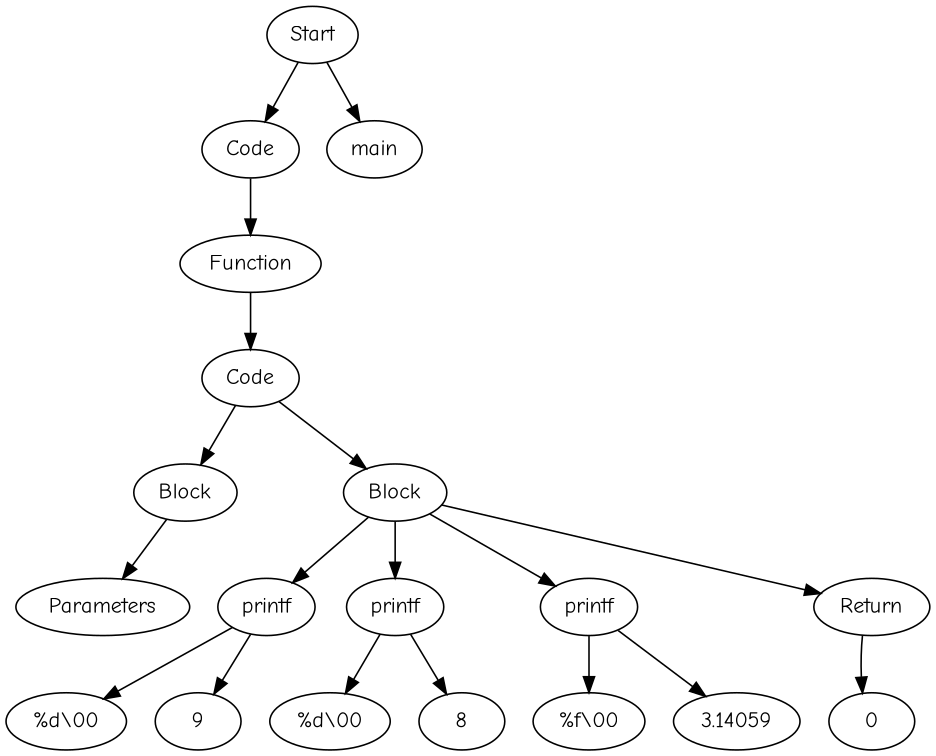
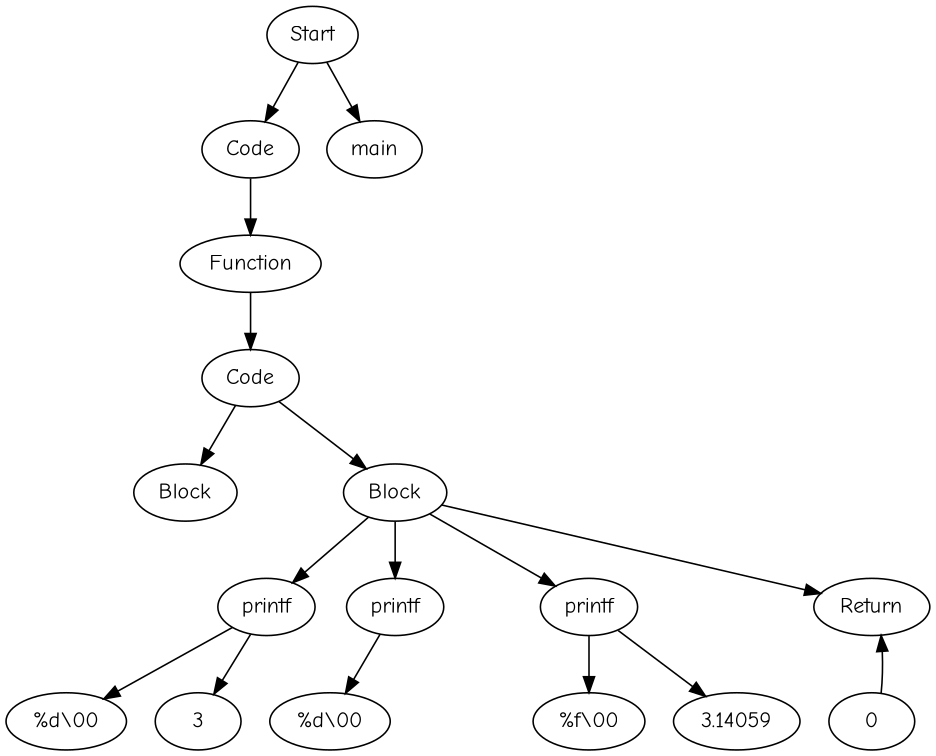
node "Parameters": removed
edge "Return" -> "0": reversed
node "9": label "9" -> "3"
node "8": removed
